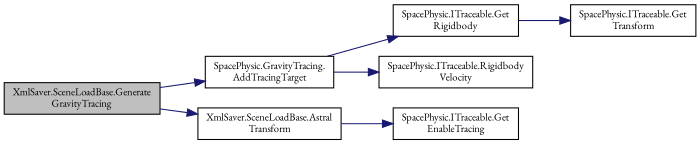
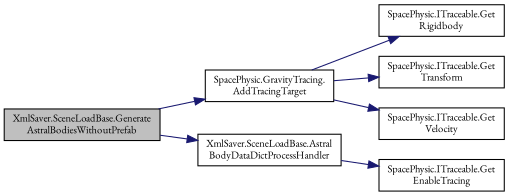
edge "SpacePhysic.ITraceable.Get Rigidbody" -> "SpacePhysic.ITraceable.Get Transform": now "SpacePhysic.GravityTracing. AddTracingTarget" -> "SpacePhysic.ITraceable.Get Transform"
node "SpacePhysic.ITraceable.Rigidbody Velocity": label "SpacePhysic.ITraceable.Rigidbody Velocity" -> "SpacePhysic.ITraceable.Get Velocity"
node "XmlSaver.SceneLoadBase.Generate GravityTracing": label "XmlSaver.SceneLoadBase.Generate GravityTracing" -> "XmlSaver.SceneLoadBase.Generate AstralBodiesWithoutPrefab"
node "XmlSaver.SceneLoadBase.Astral Transform": label "XmlSaver.SceneLoadBase.Astral Transform" -> "XmlSaver.SceneLoadBase.Astral BodyDataDictProcessHandler"
